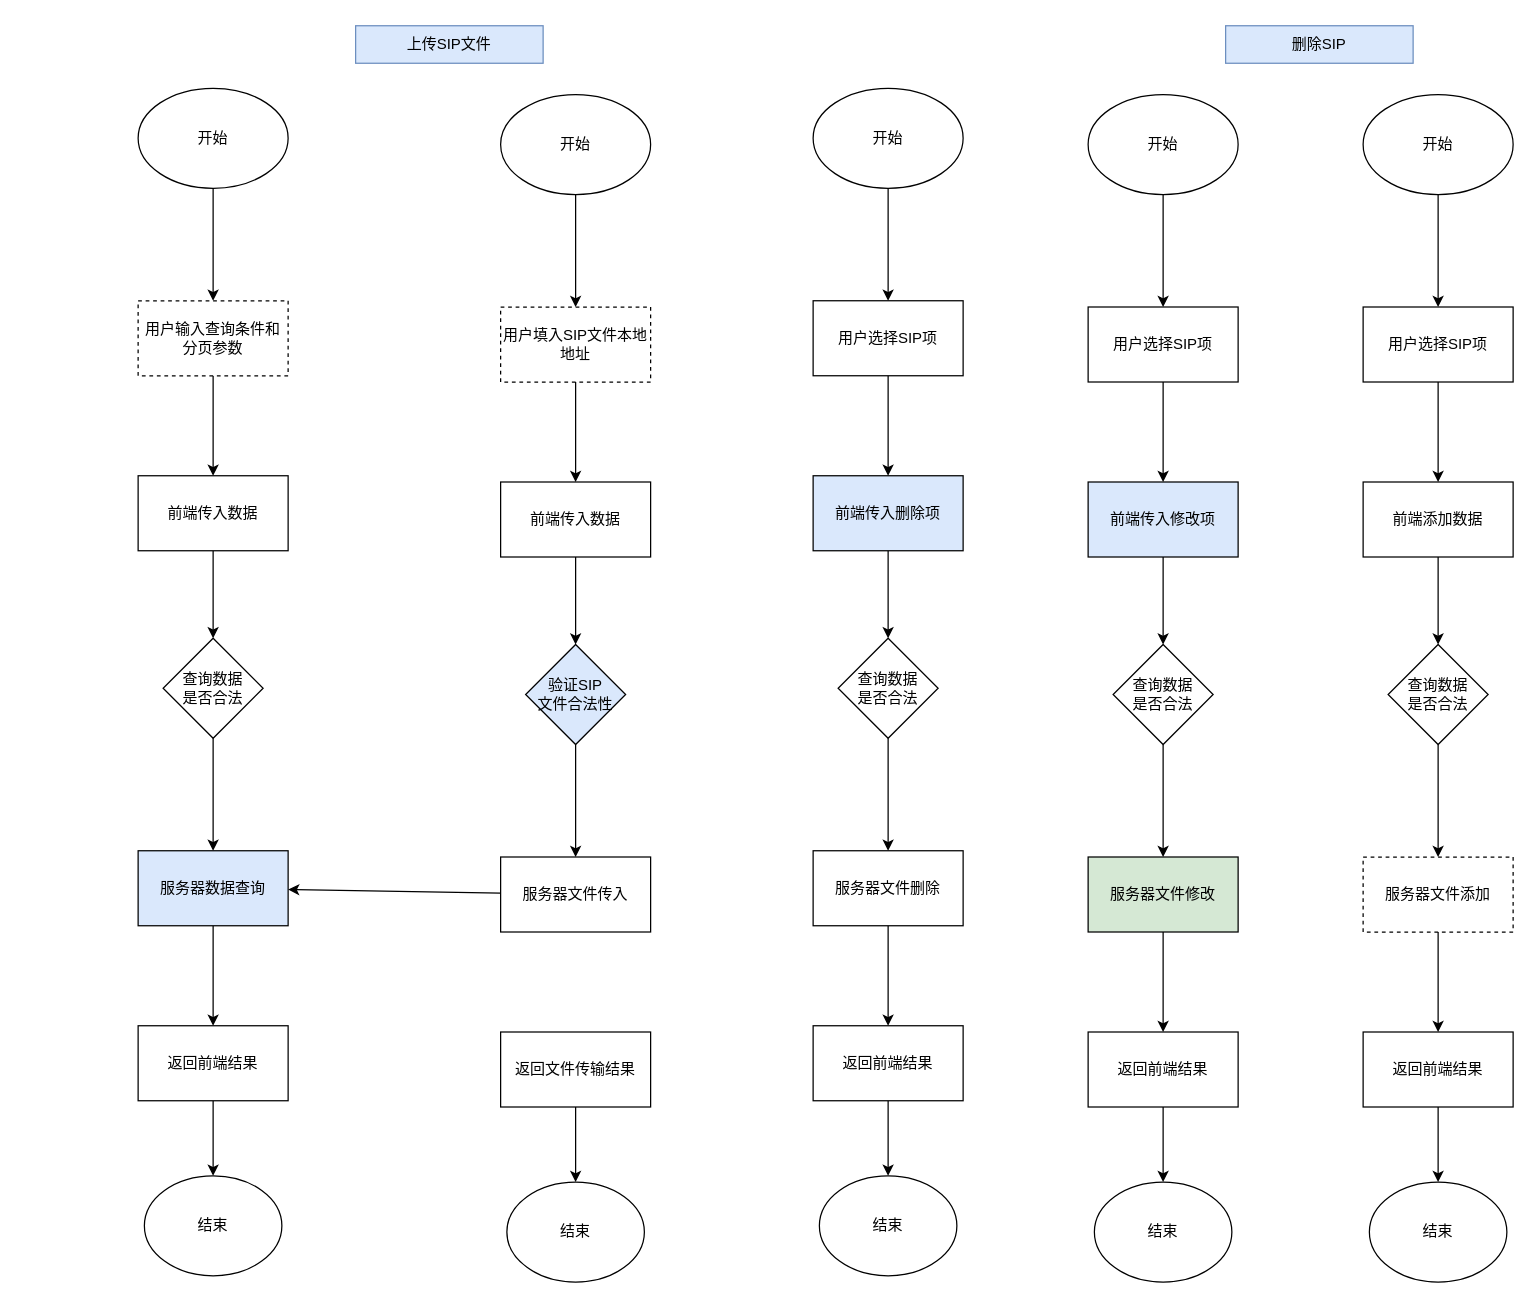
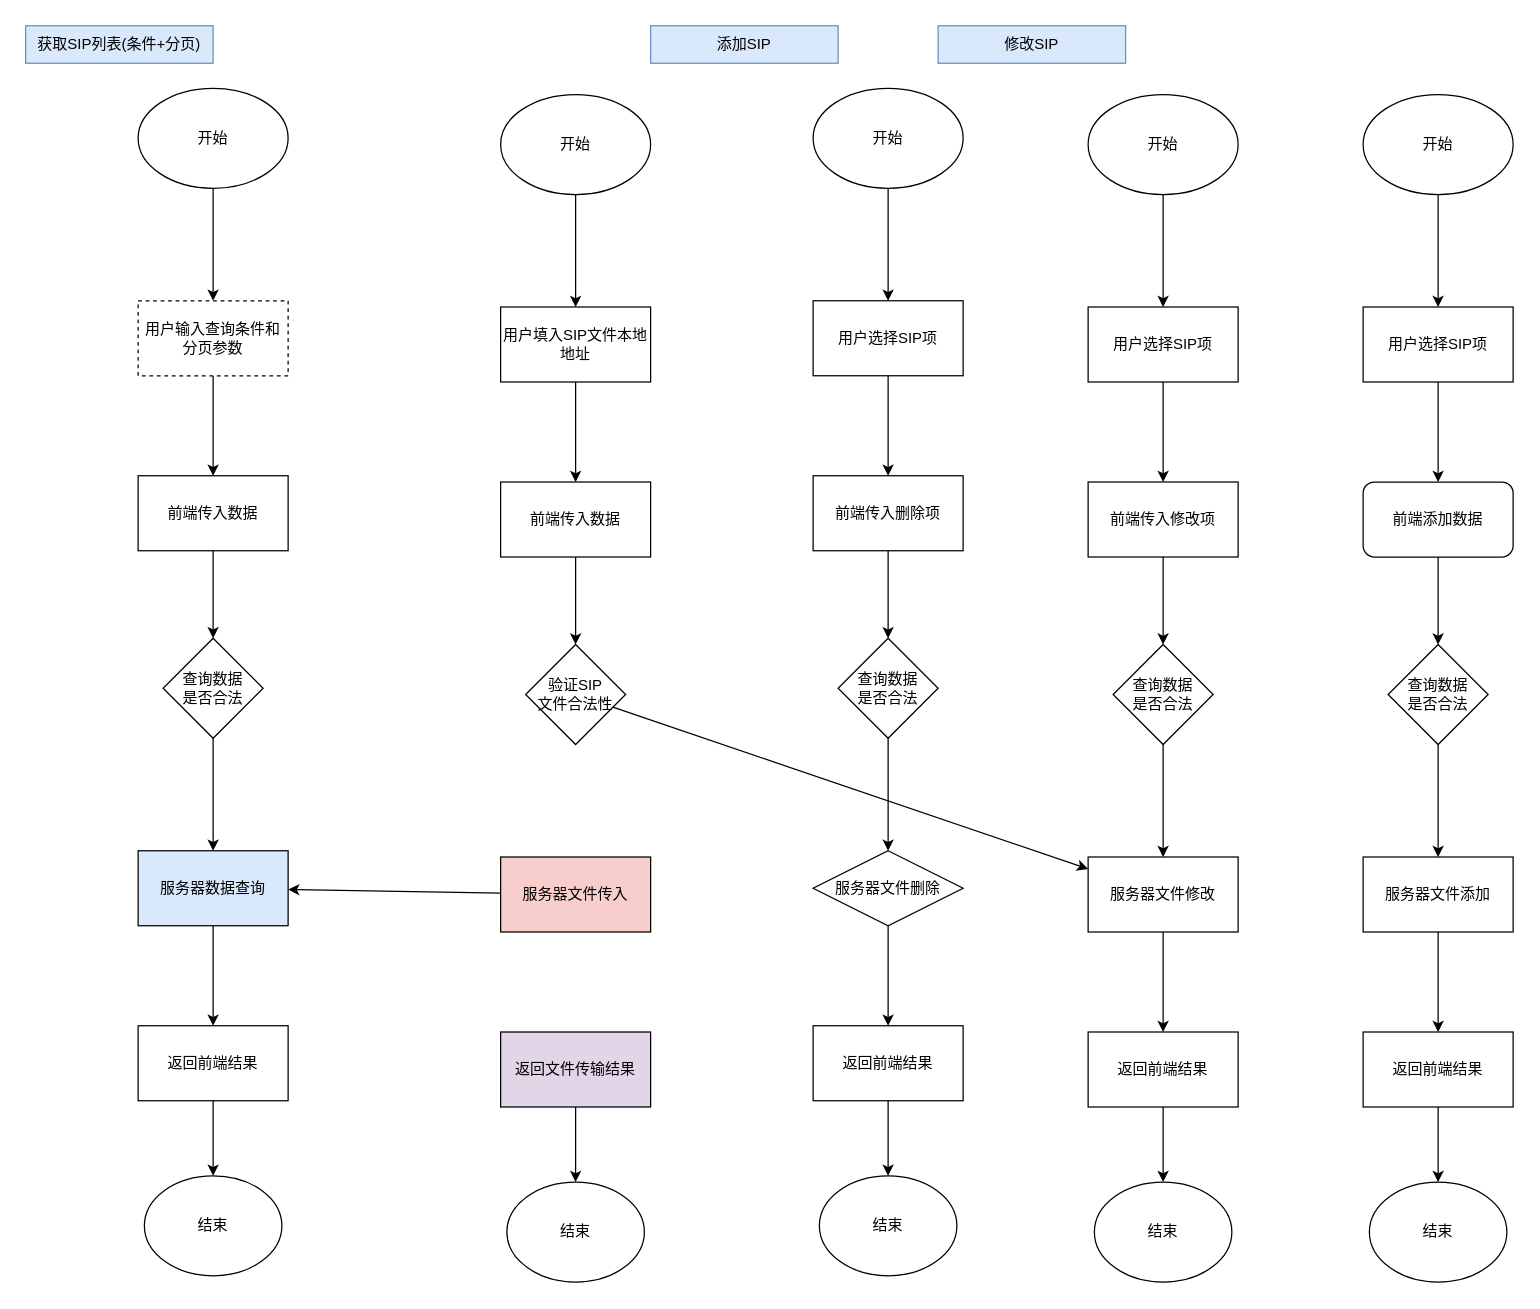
node "获取SIP列表(条件+分页)": added
node "上传SIP文件": removed
node "添加SIP": added
node "修改SIP": added
node "删除SIP": removed
node "用户填入SIP文件本地地址": style dashed -> solid
node "前端传入删除项": fillcolor #dae8fc -> #ffffff
node "前端传入修改项": fillcolor #dae8fc -> #ffffff
node "前端添加数据": shape rectangle -> rounded rectangle
node "验证SIP 文件合法性": fillcolor #dae8fc -> #ffffff
edge "验证SIP 文件合法性" -> "服务器文件传入": now "验证SIP 文件合法性" -> "服务器文件修改"
node "服务器文件删除": shape rectangle -> diamond
node "服务器文件传入": fillcolor #ffffff -> #f8cecc
node "服务器文件修改": fillcolor #d5e8d4 -> #ffffff
node "服务器文件添加": style dashed -> solid
node "返回文件传输结果": fillcolor #ffffff -> #e1d5e7
